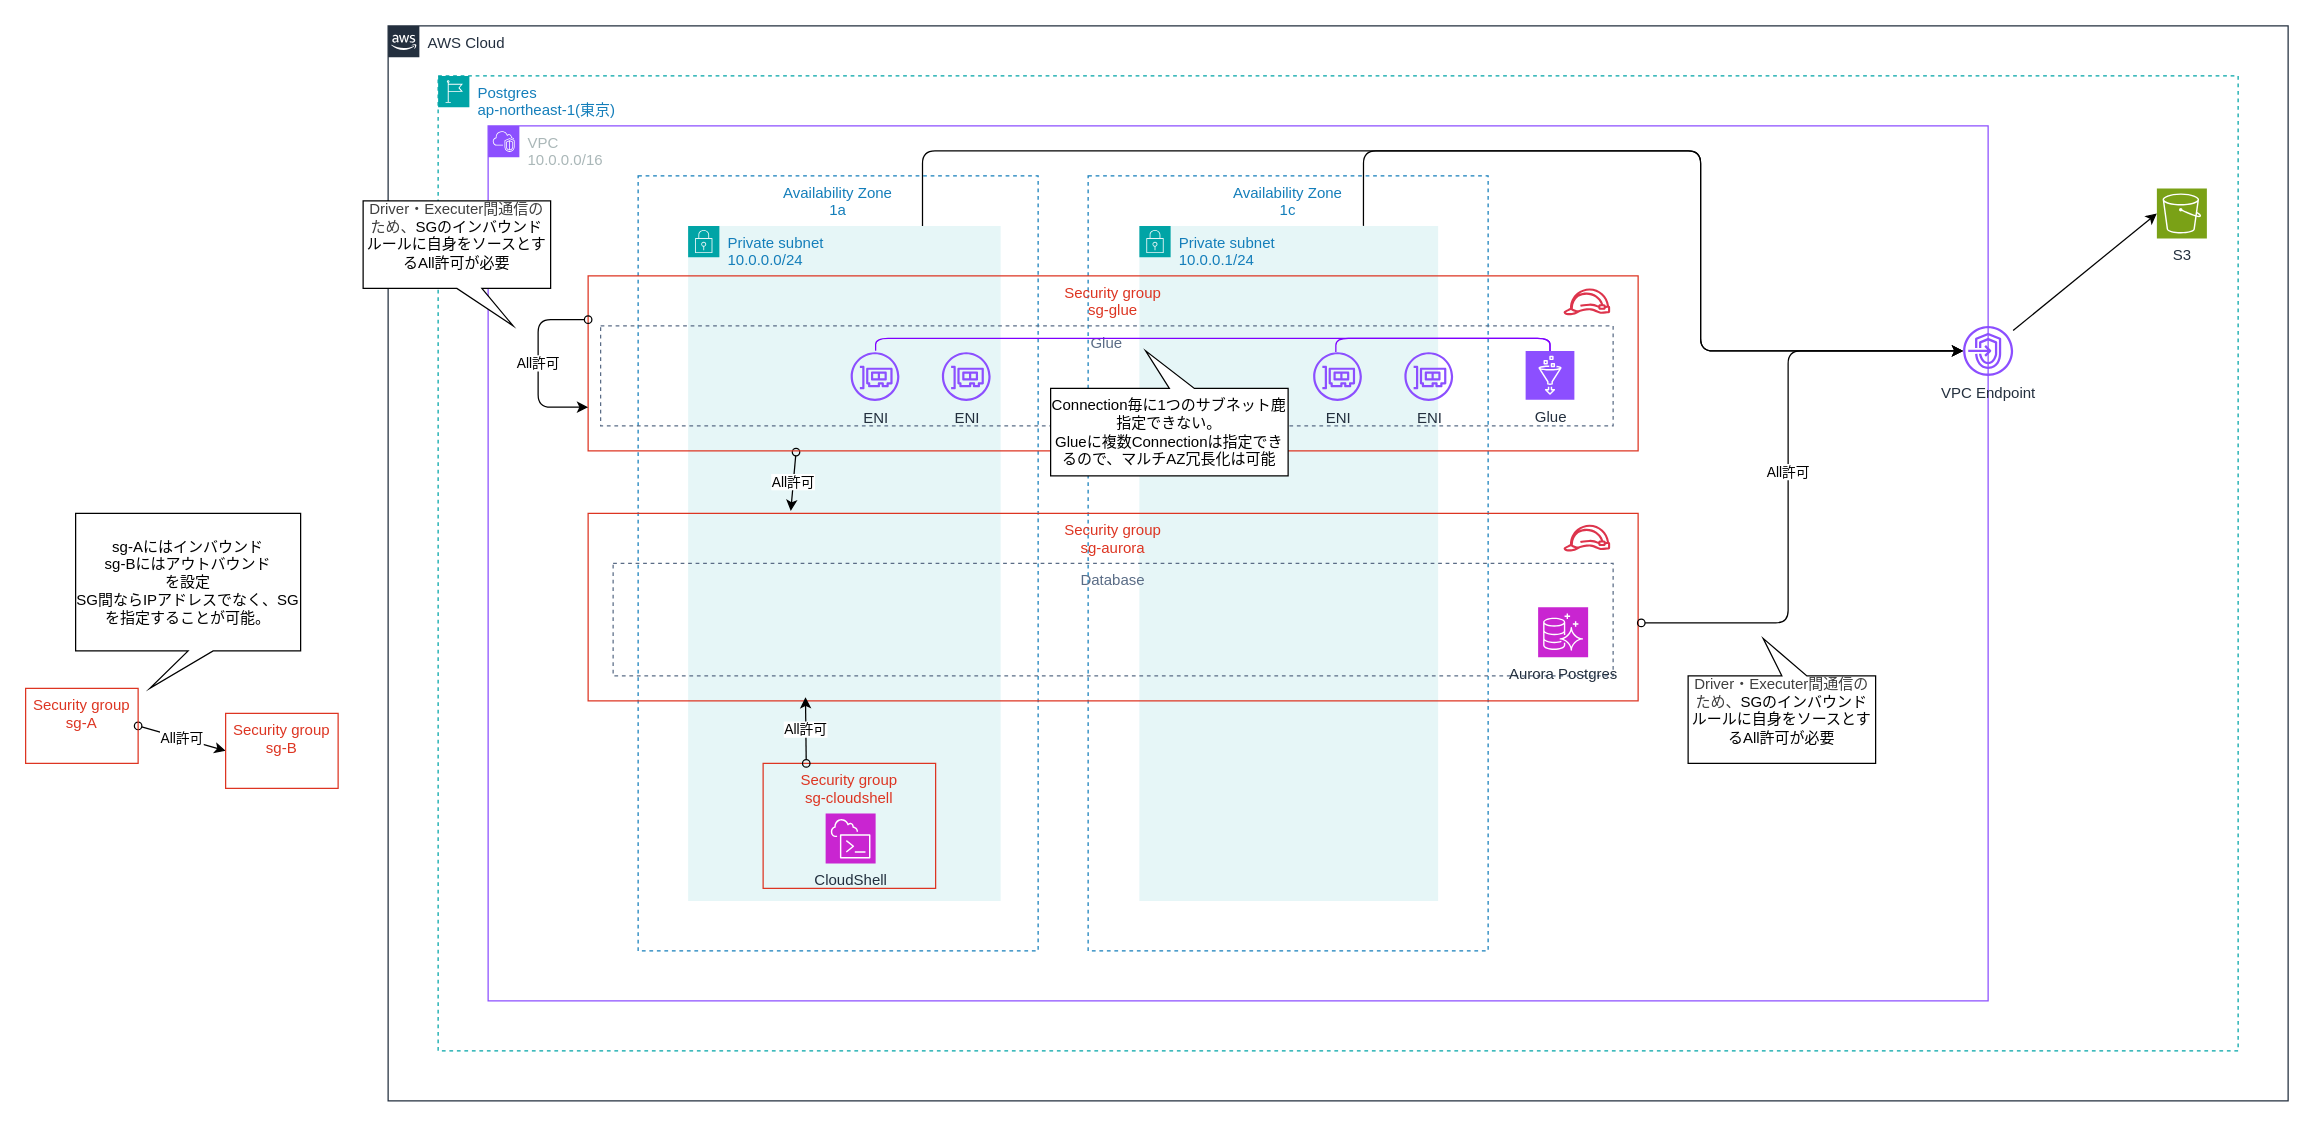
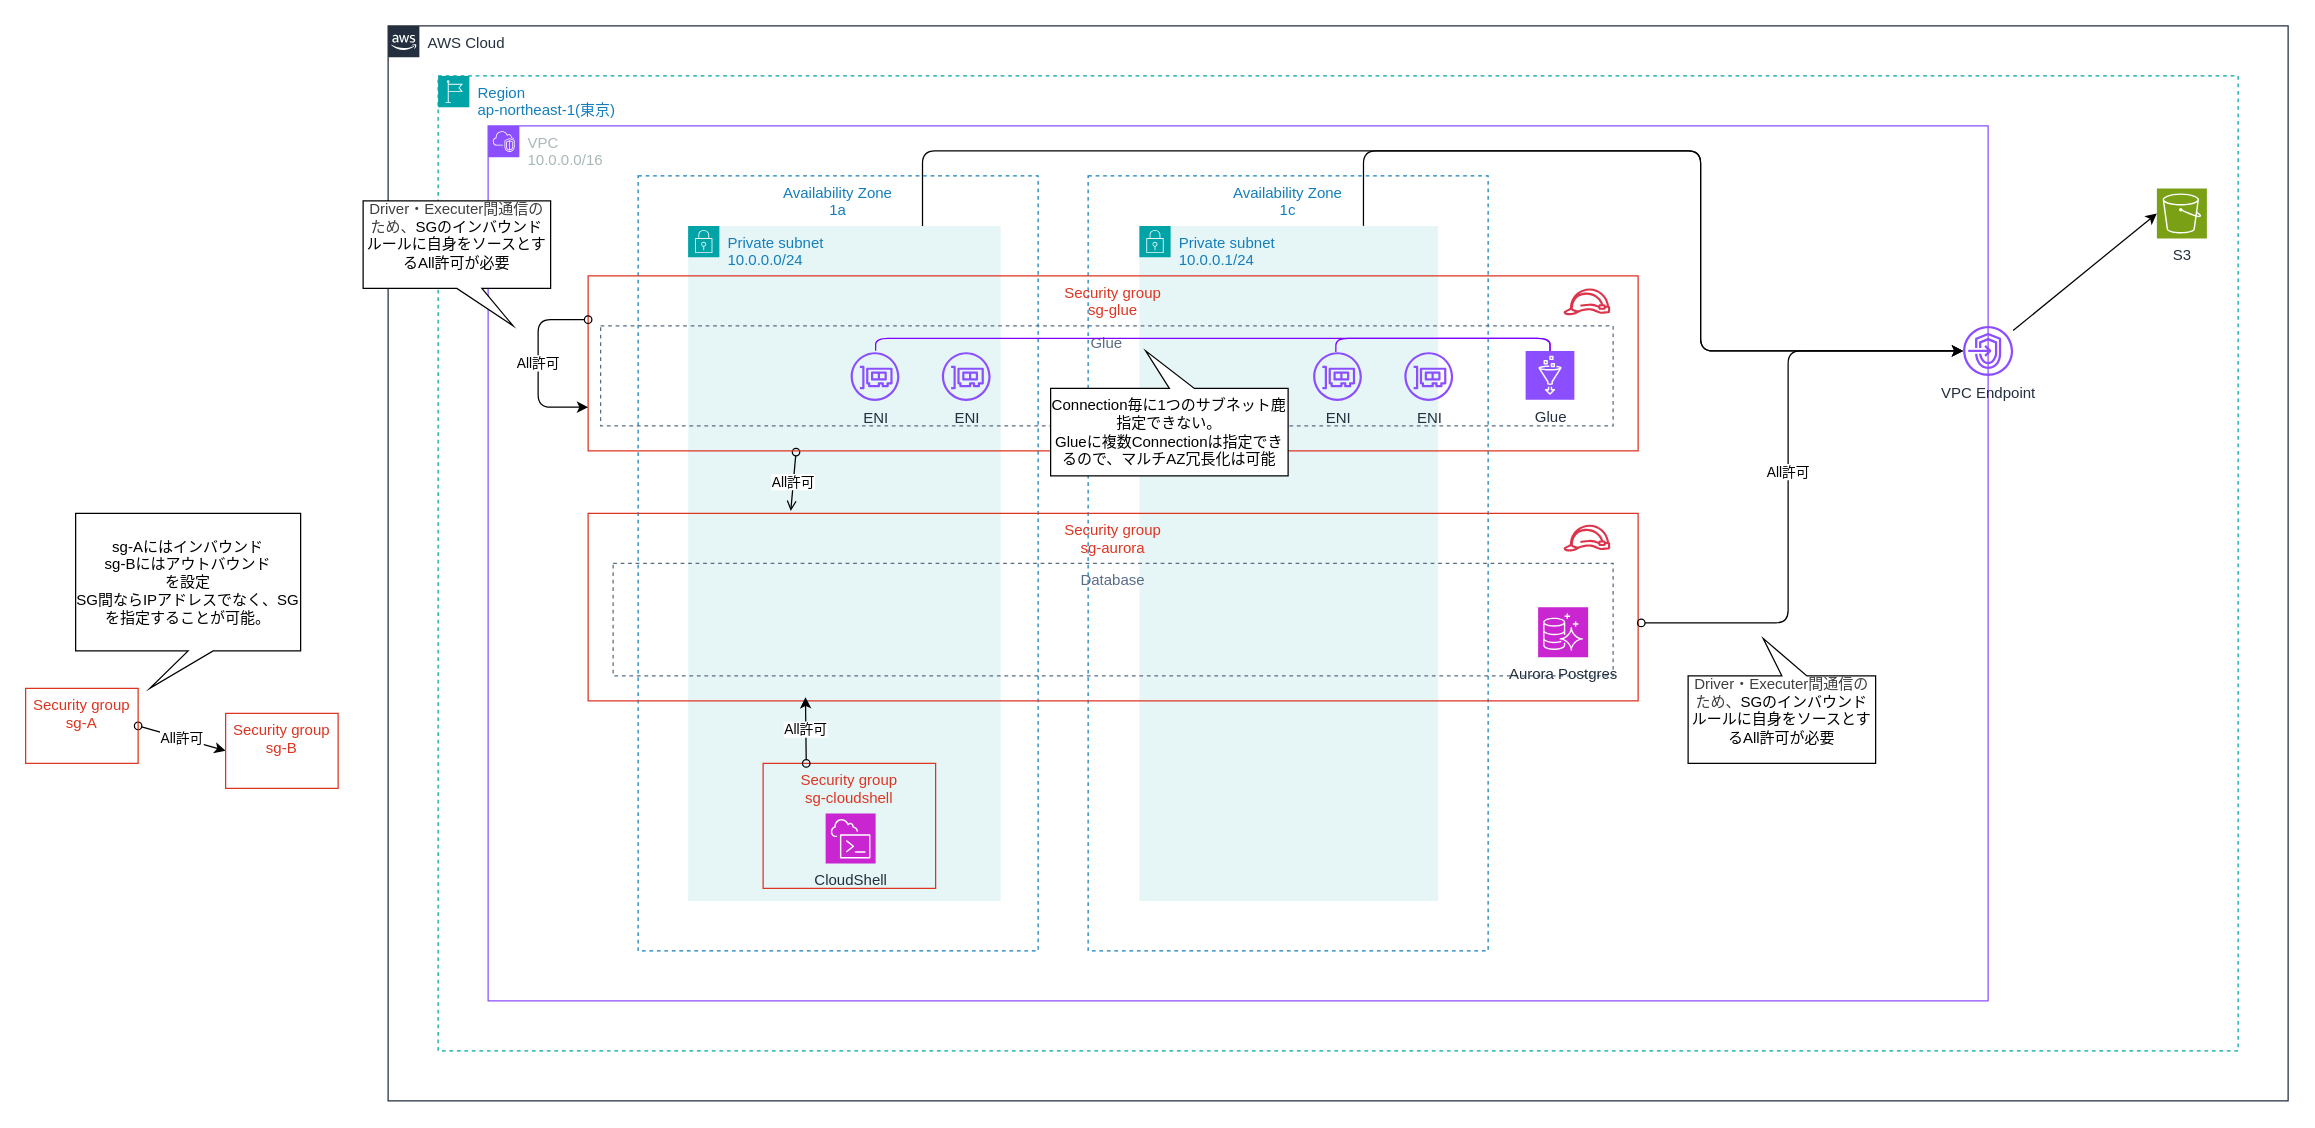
node "Postgres ap-northeast-1(東京)": label "Postgres ap-northeast-1(東京)" -> "Region ap-northeast-1(東京)"
edge "Security group sg-glue" -- "Security group sg-aurora": arrowhead classic -> open
